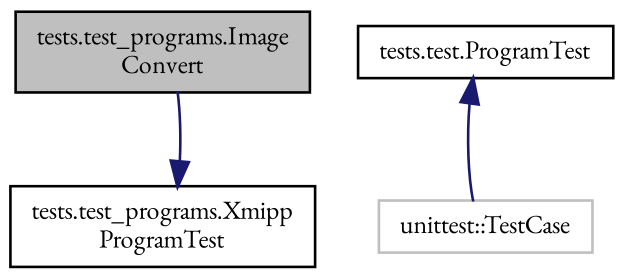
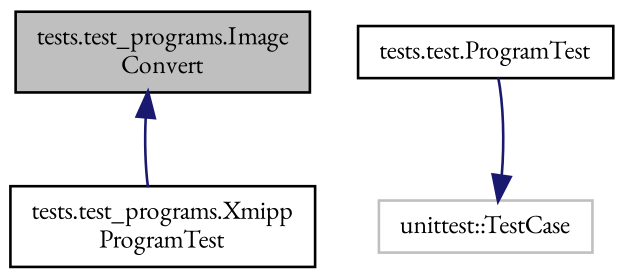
edge "tests.test_programs.Image Convert" -> "tests.test_programs.Xmipp ProgramTest": reversed
edge "unittest::TestCase" -> "tests.test.ProgramTest": reversed
